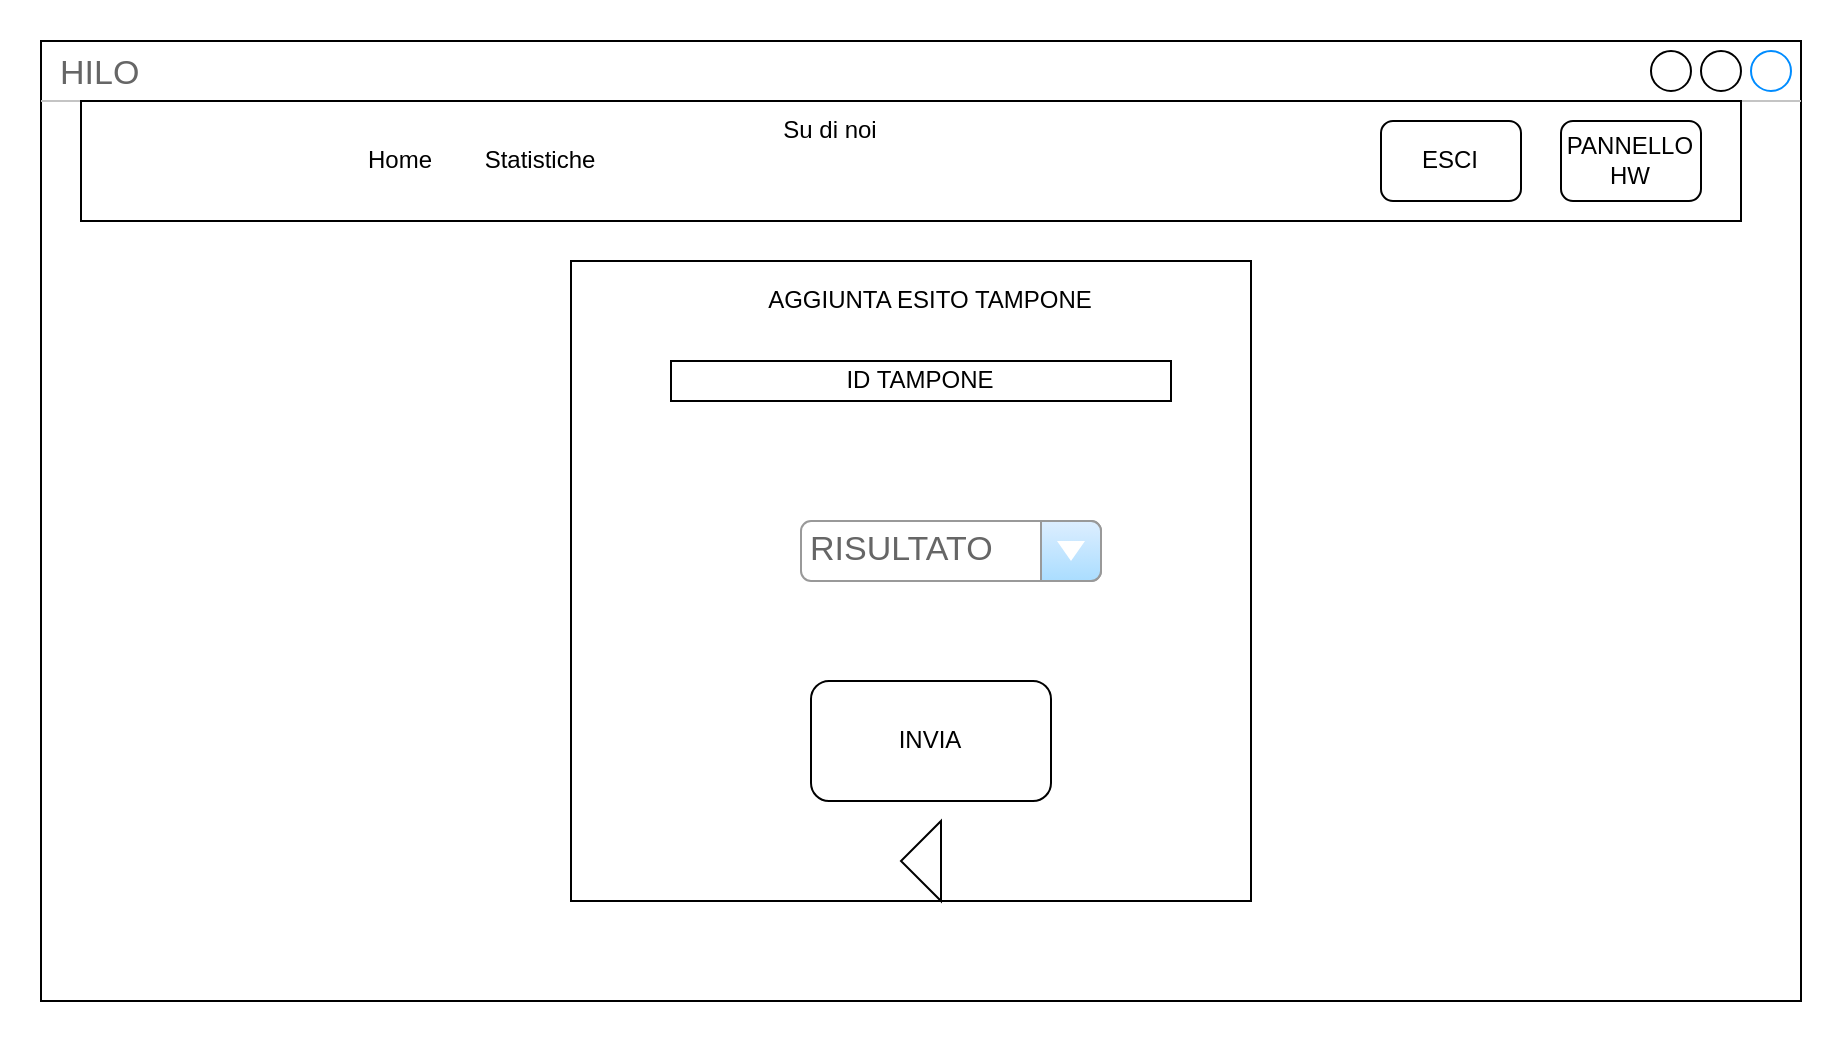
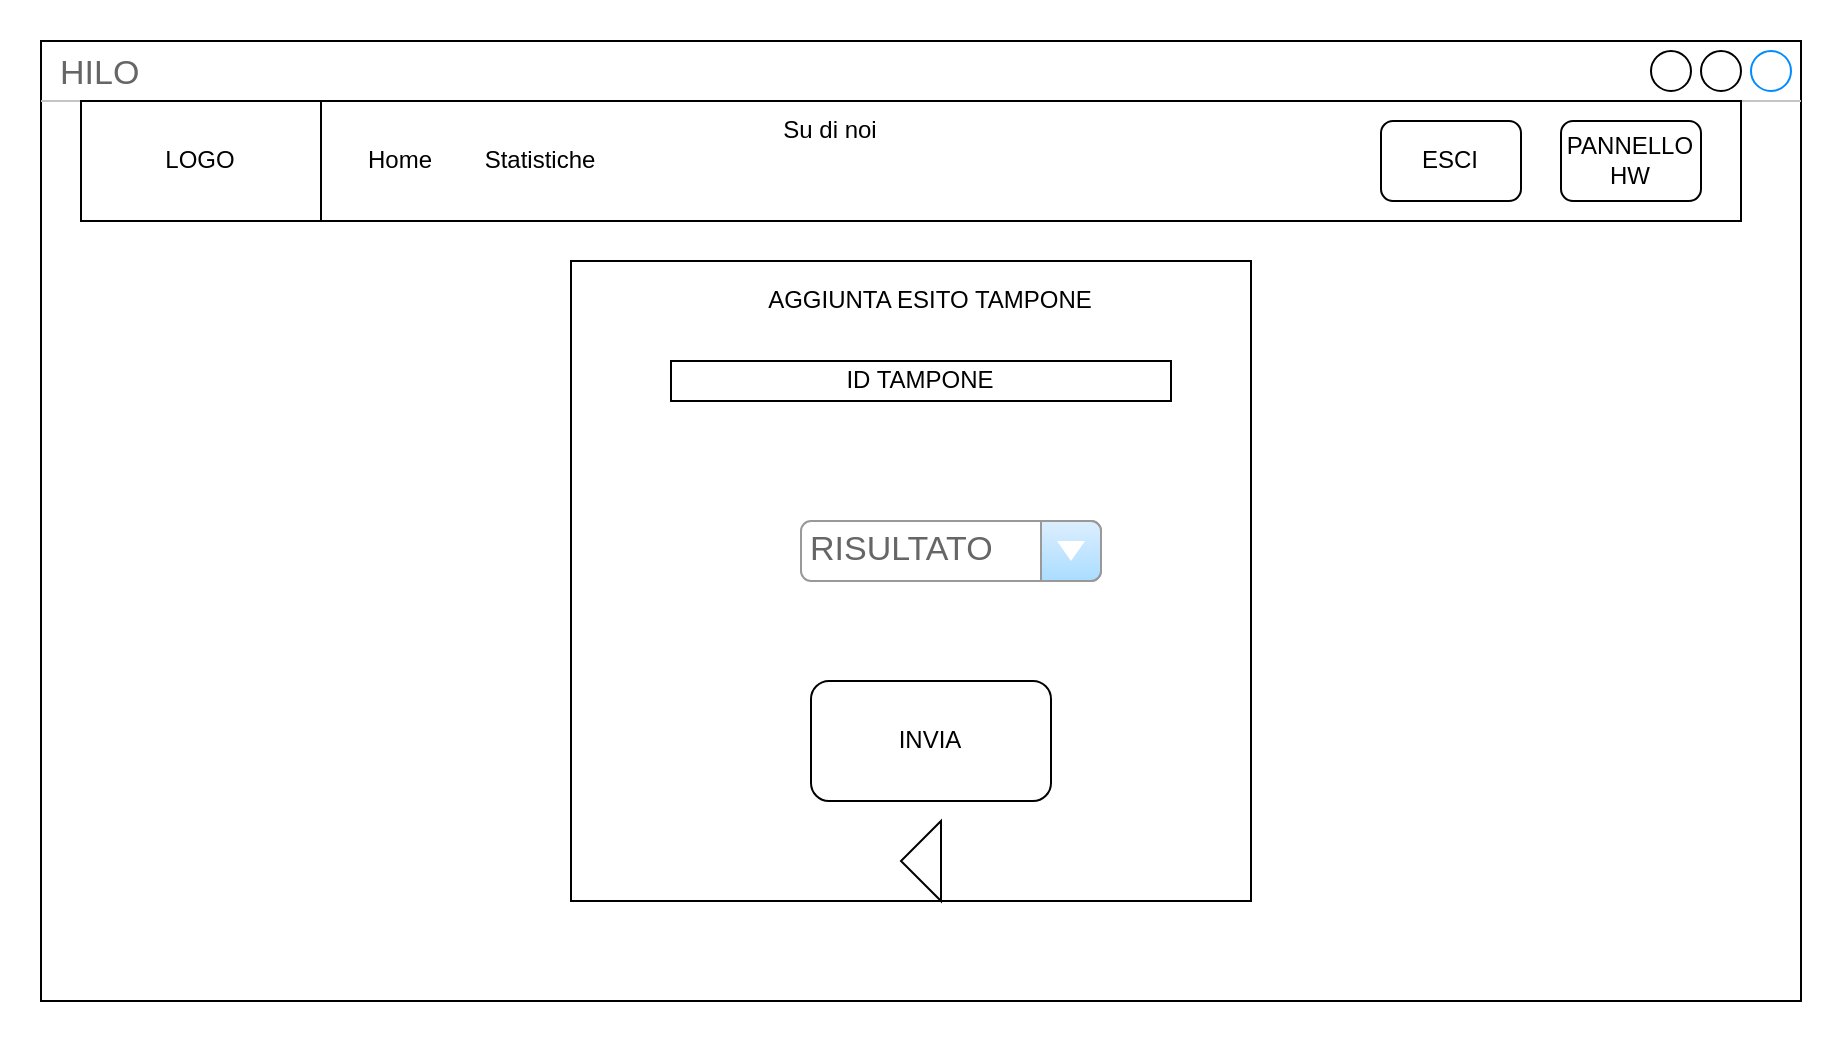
node "LOGO": added
